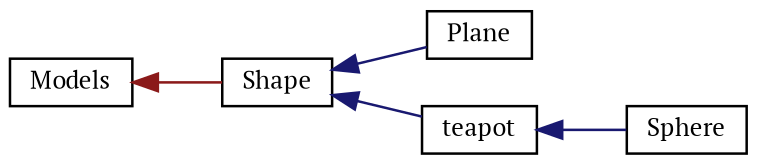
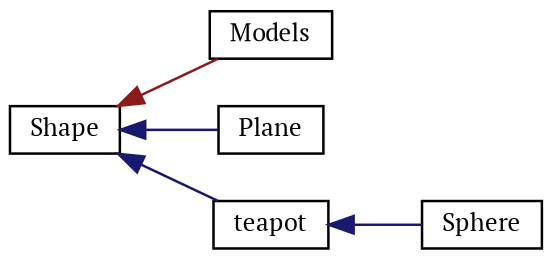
edge "Shape" -> "Models": reversed
